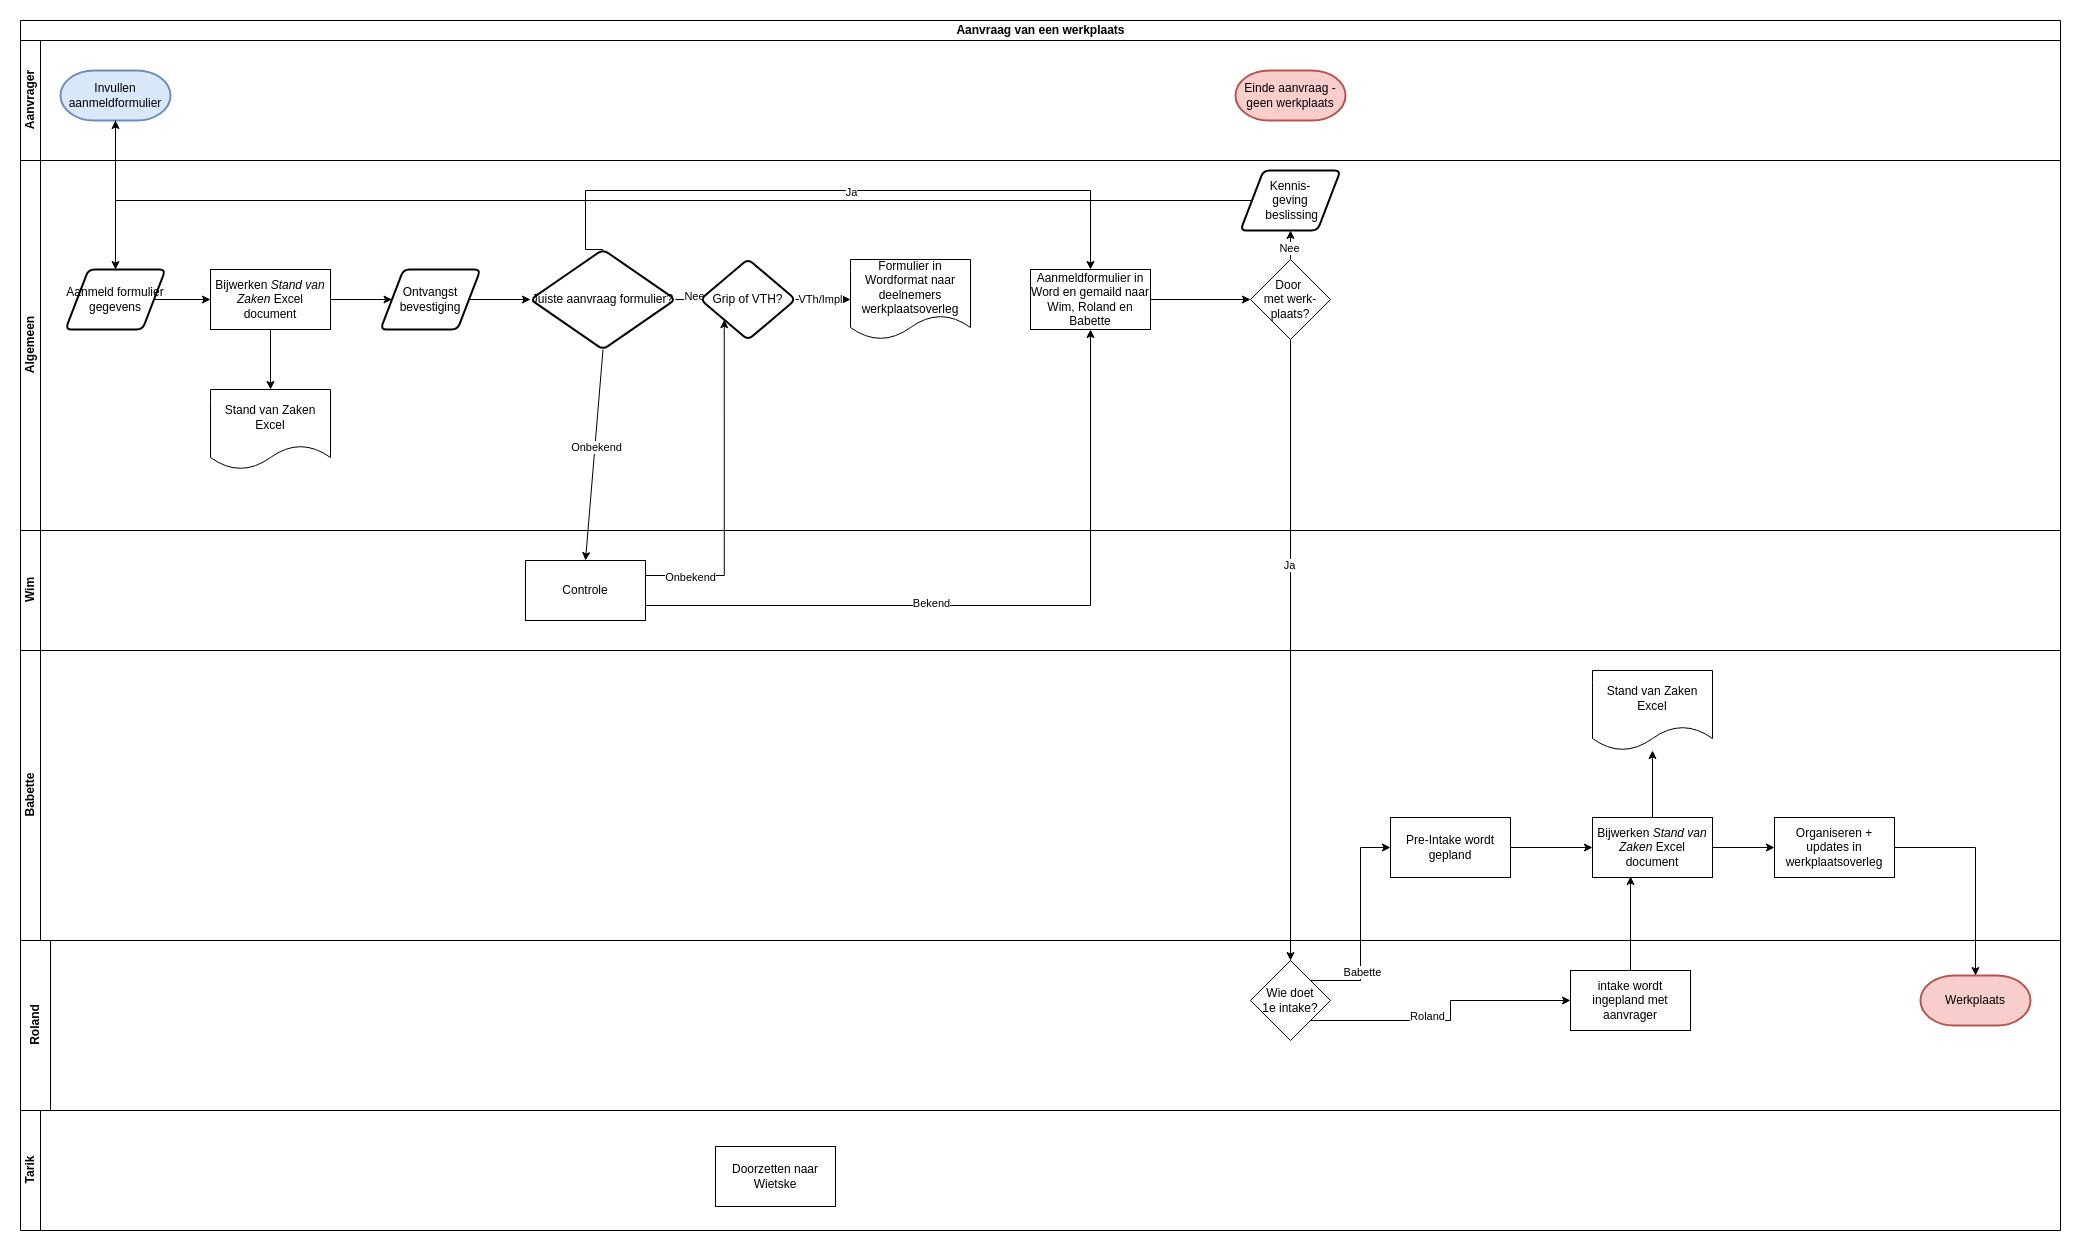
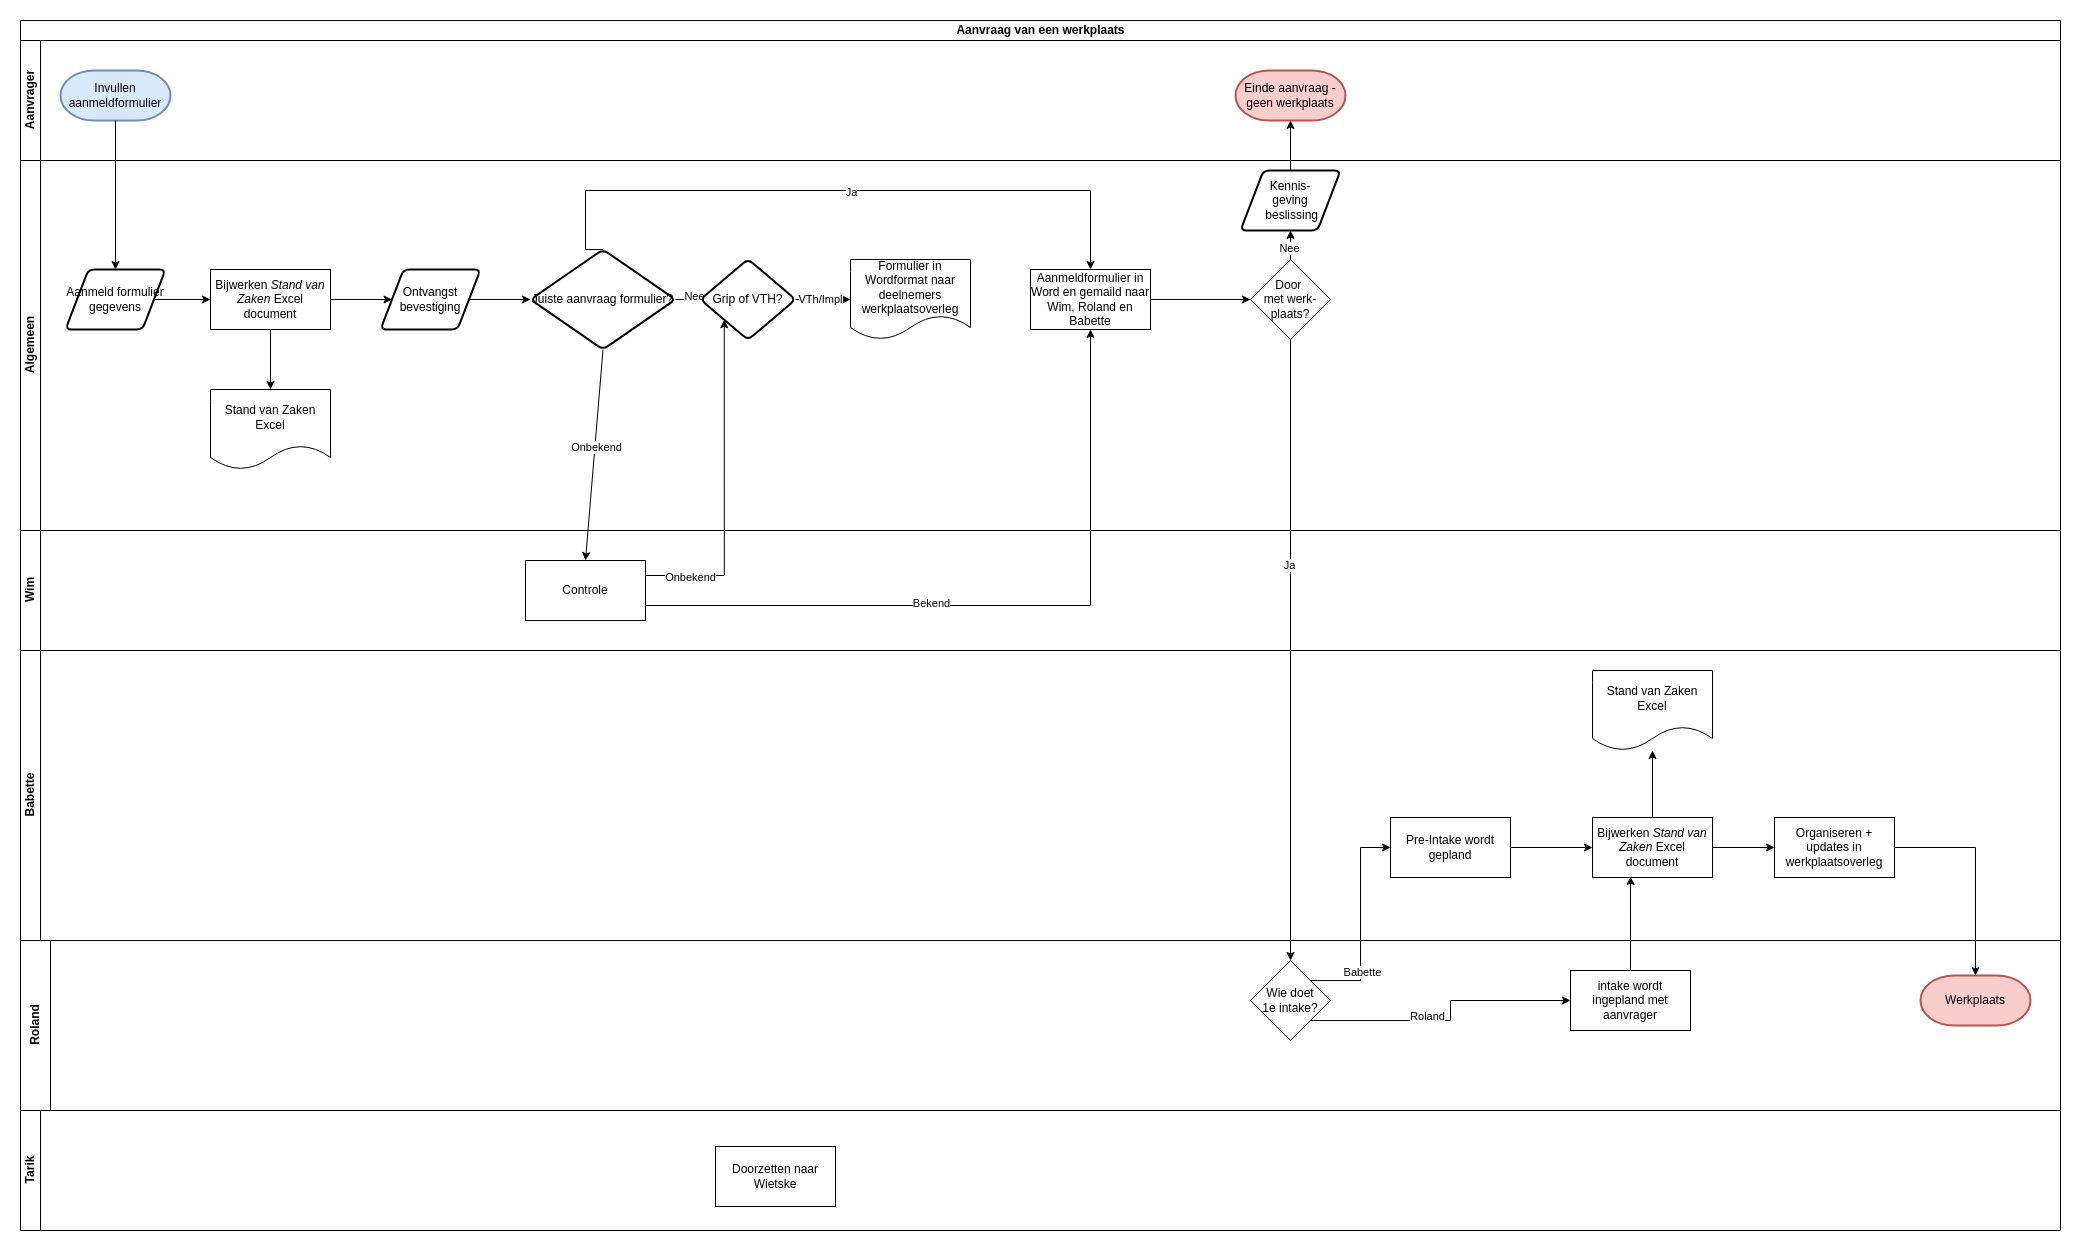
edge "Kennis- geving beslissing" -> "Invullen aanmeldformulier": now "Kennis- geving beslissing" -> "Einde aanvraag - geen werkplaats"
